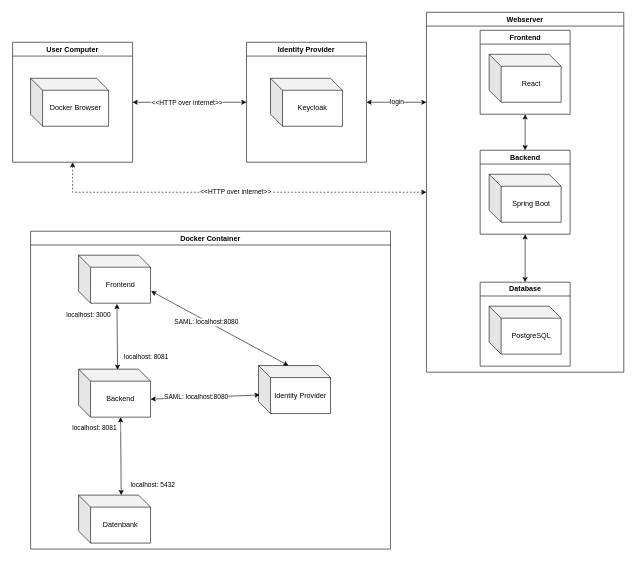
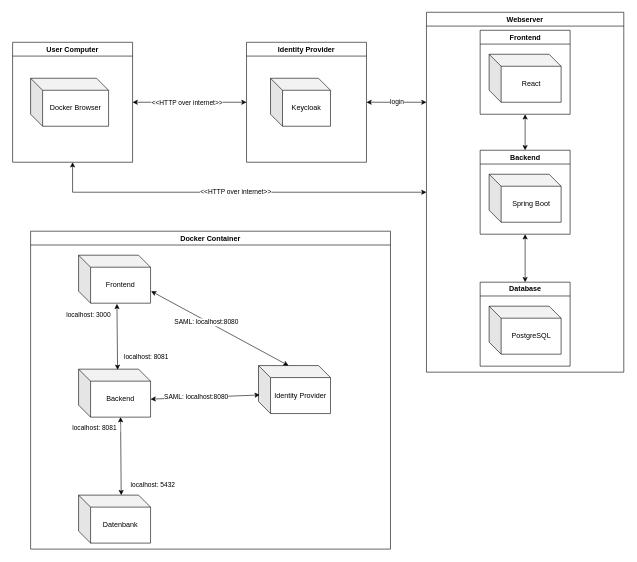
node "Keycloak": size 72x48 -> 60x48
edge "User Computer" -- "Webserver": style dashed -> solid
